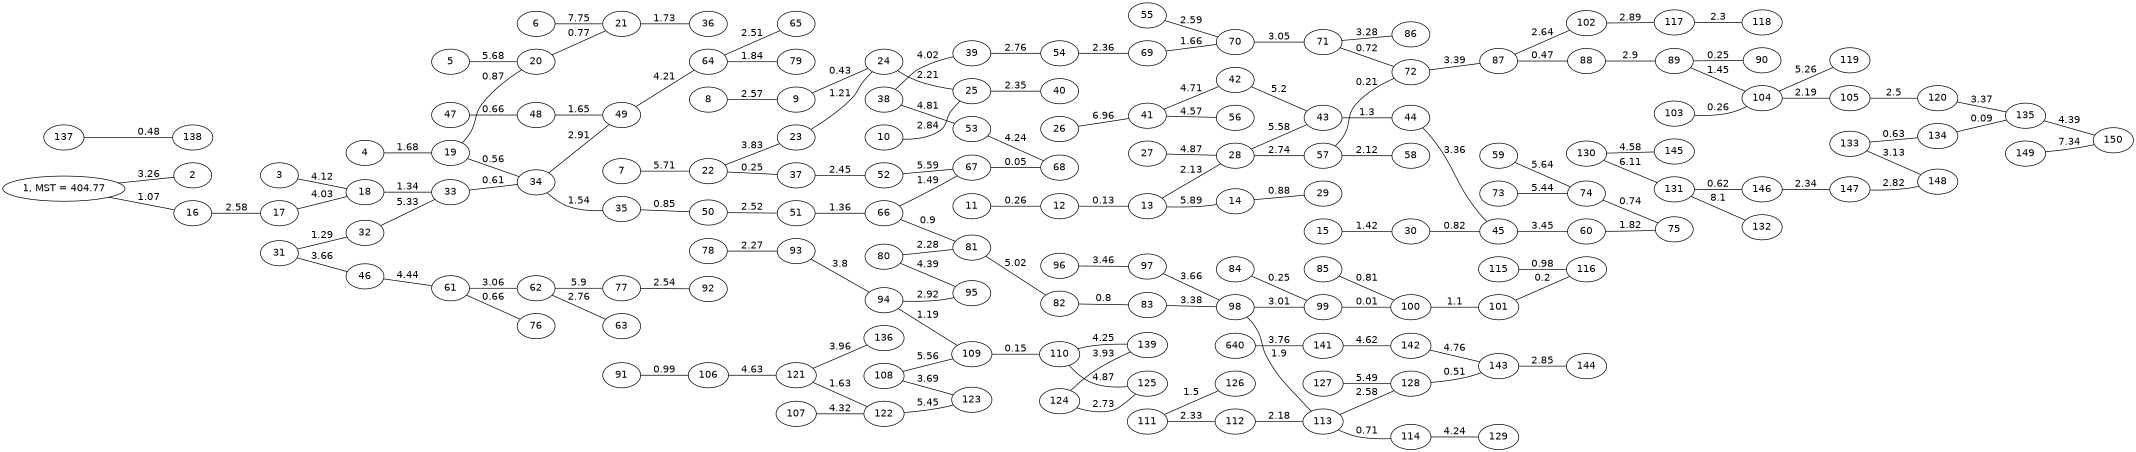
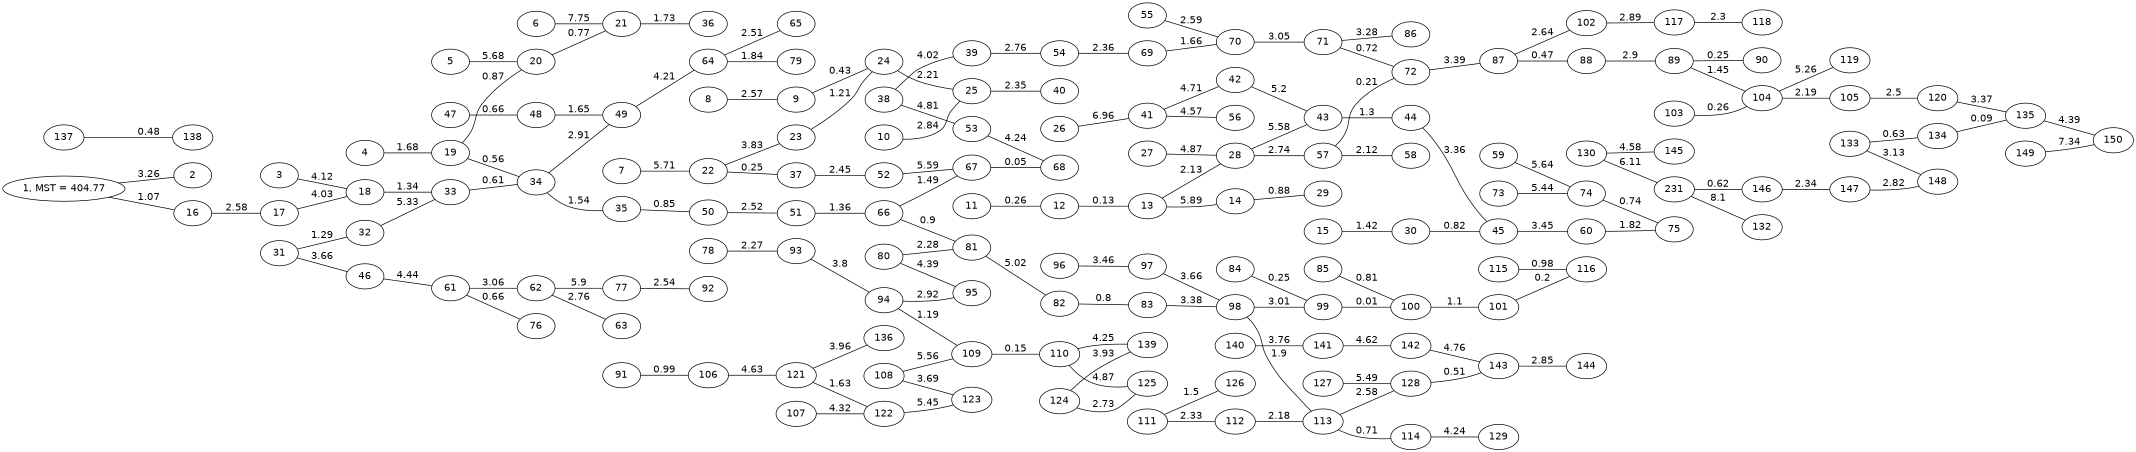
node "131": label "131" -> "231"
node "640": label "640" -> "140"
